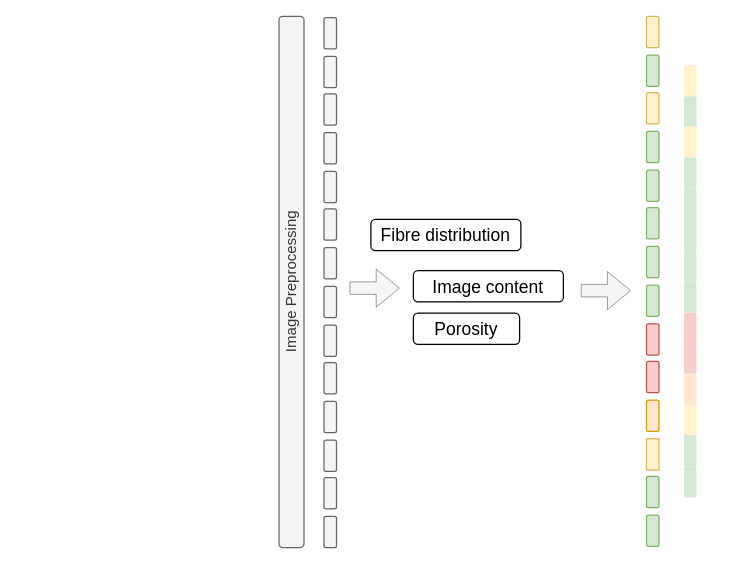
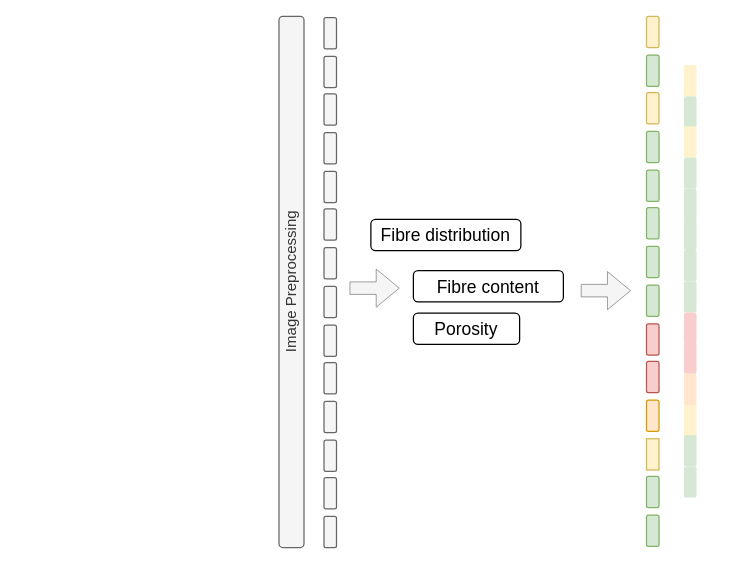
node "Image content": label "Image content" -> "Fibre content"
